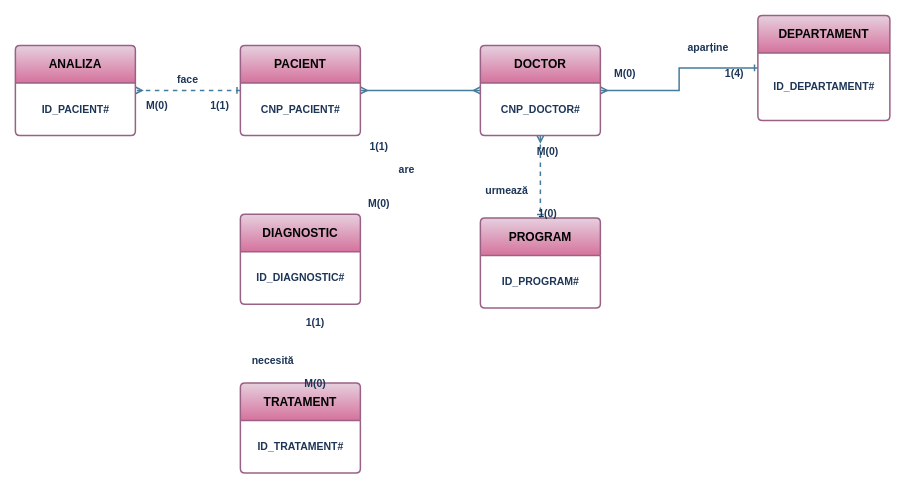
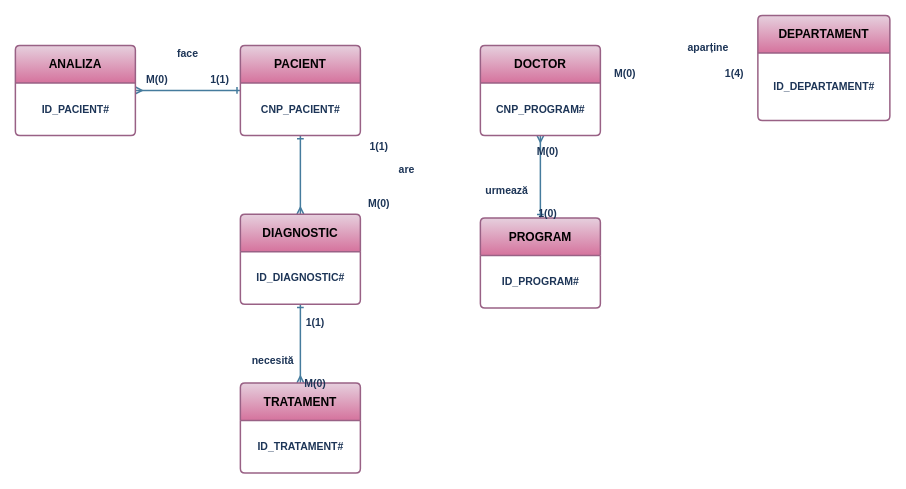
edge "DEPARTAMENT" -- "DOCTOR": removed
edge "ANALIZA" -- "PACIENT": style dashed -> solid
edge "PACIENT" -- "DOCTOR": removed
node "face M(0) 1(1)": moved (188, 92) -> (188, 66)
node "CNP_DOCTOR#": label "CNP_DOCTOR#" -> "CNP_PROGRAM#"
edge "PACIENT" -- "DIAGNOSTIC": added
edge "DOCTOR" -- "PROGRAM": style dashed -> solid
edge "DIAGNOSTIC" -- "TRATAMENT": added
